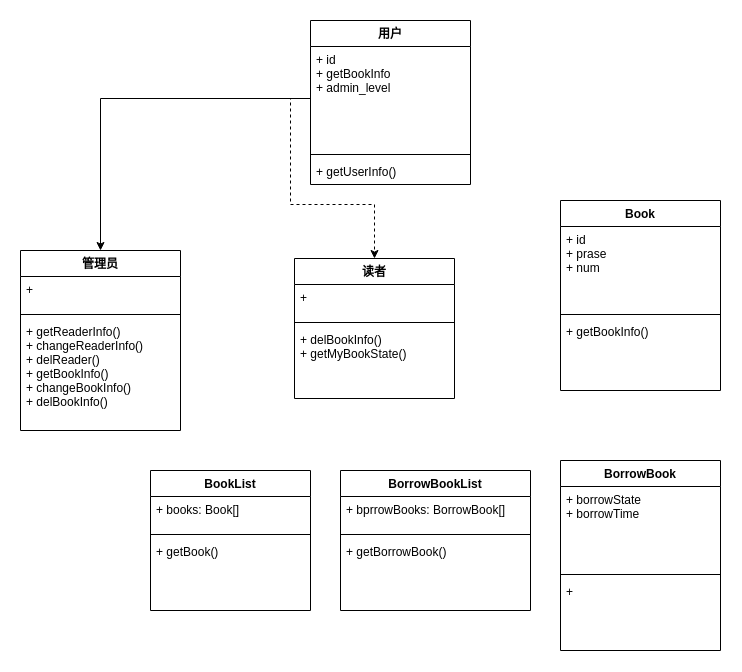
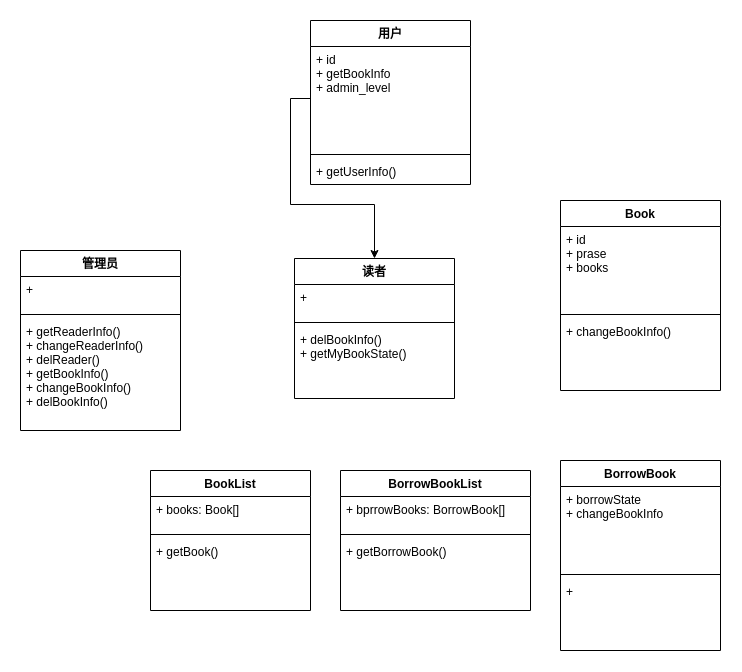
edge "+ id + getBookInfo + admin_level" -> "管理员": removed
edge "+ id + getBookInfo + admin_level" -> "读者": style dashed -> solid
node "+ id + prase + num": label "+ id + prase + num" -> "+ id + prase + books"
node "+ getBookInfo()": label "+ getBookInfo()" -> "+ changeBookInfo()"
node "+ borrowState + borrowTime": label "+ borrowState + borrowTime" -> "+ borrowState + changeBookInfo"
